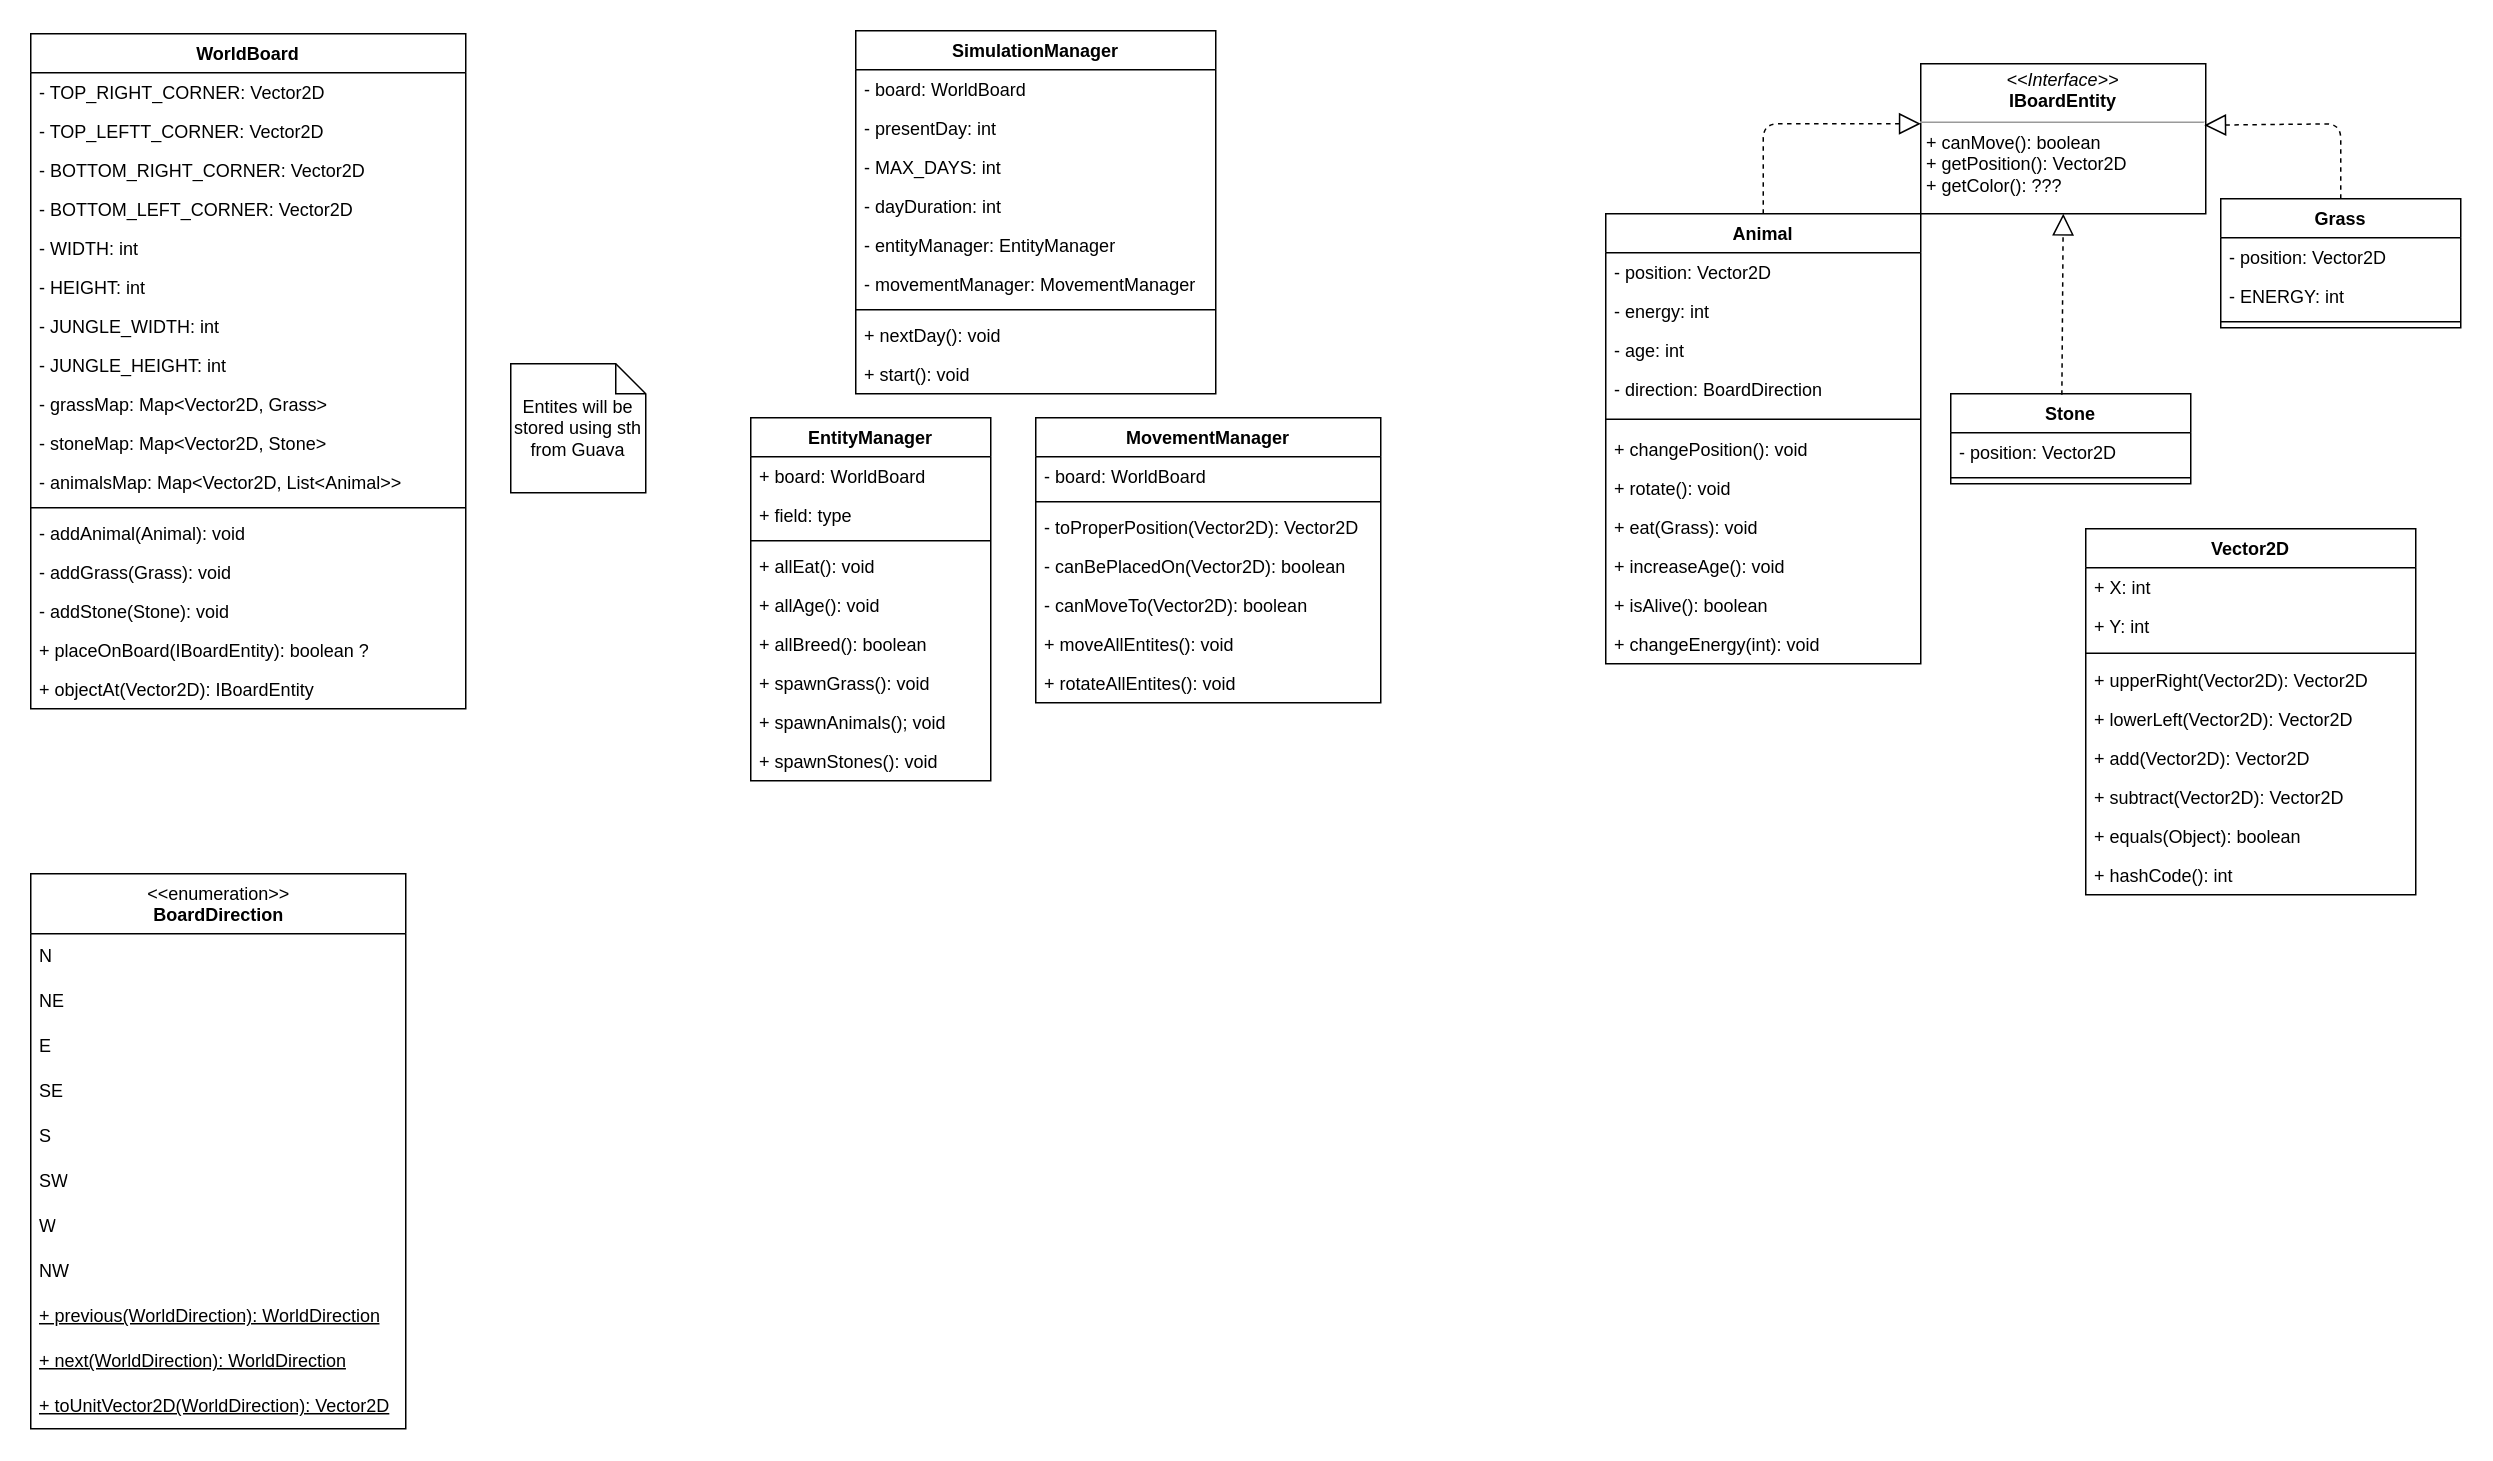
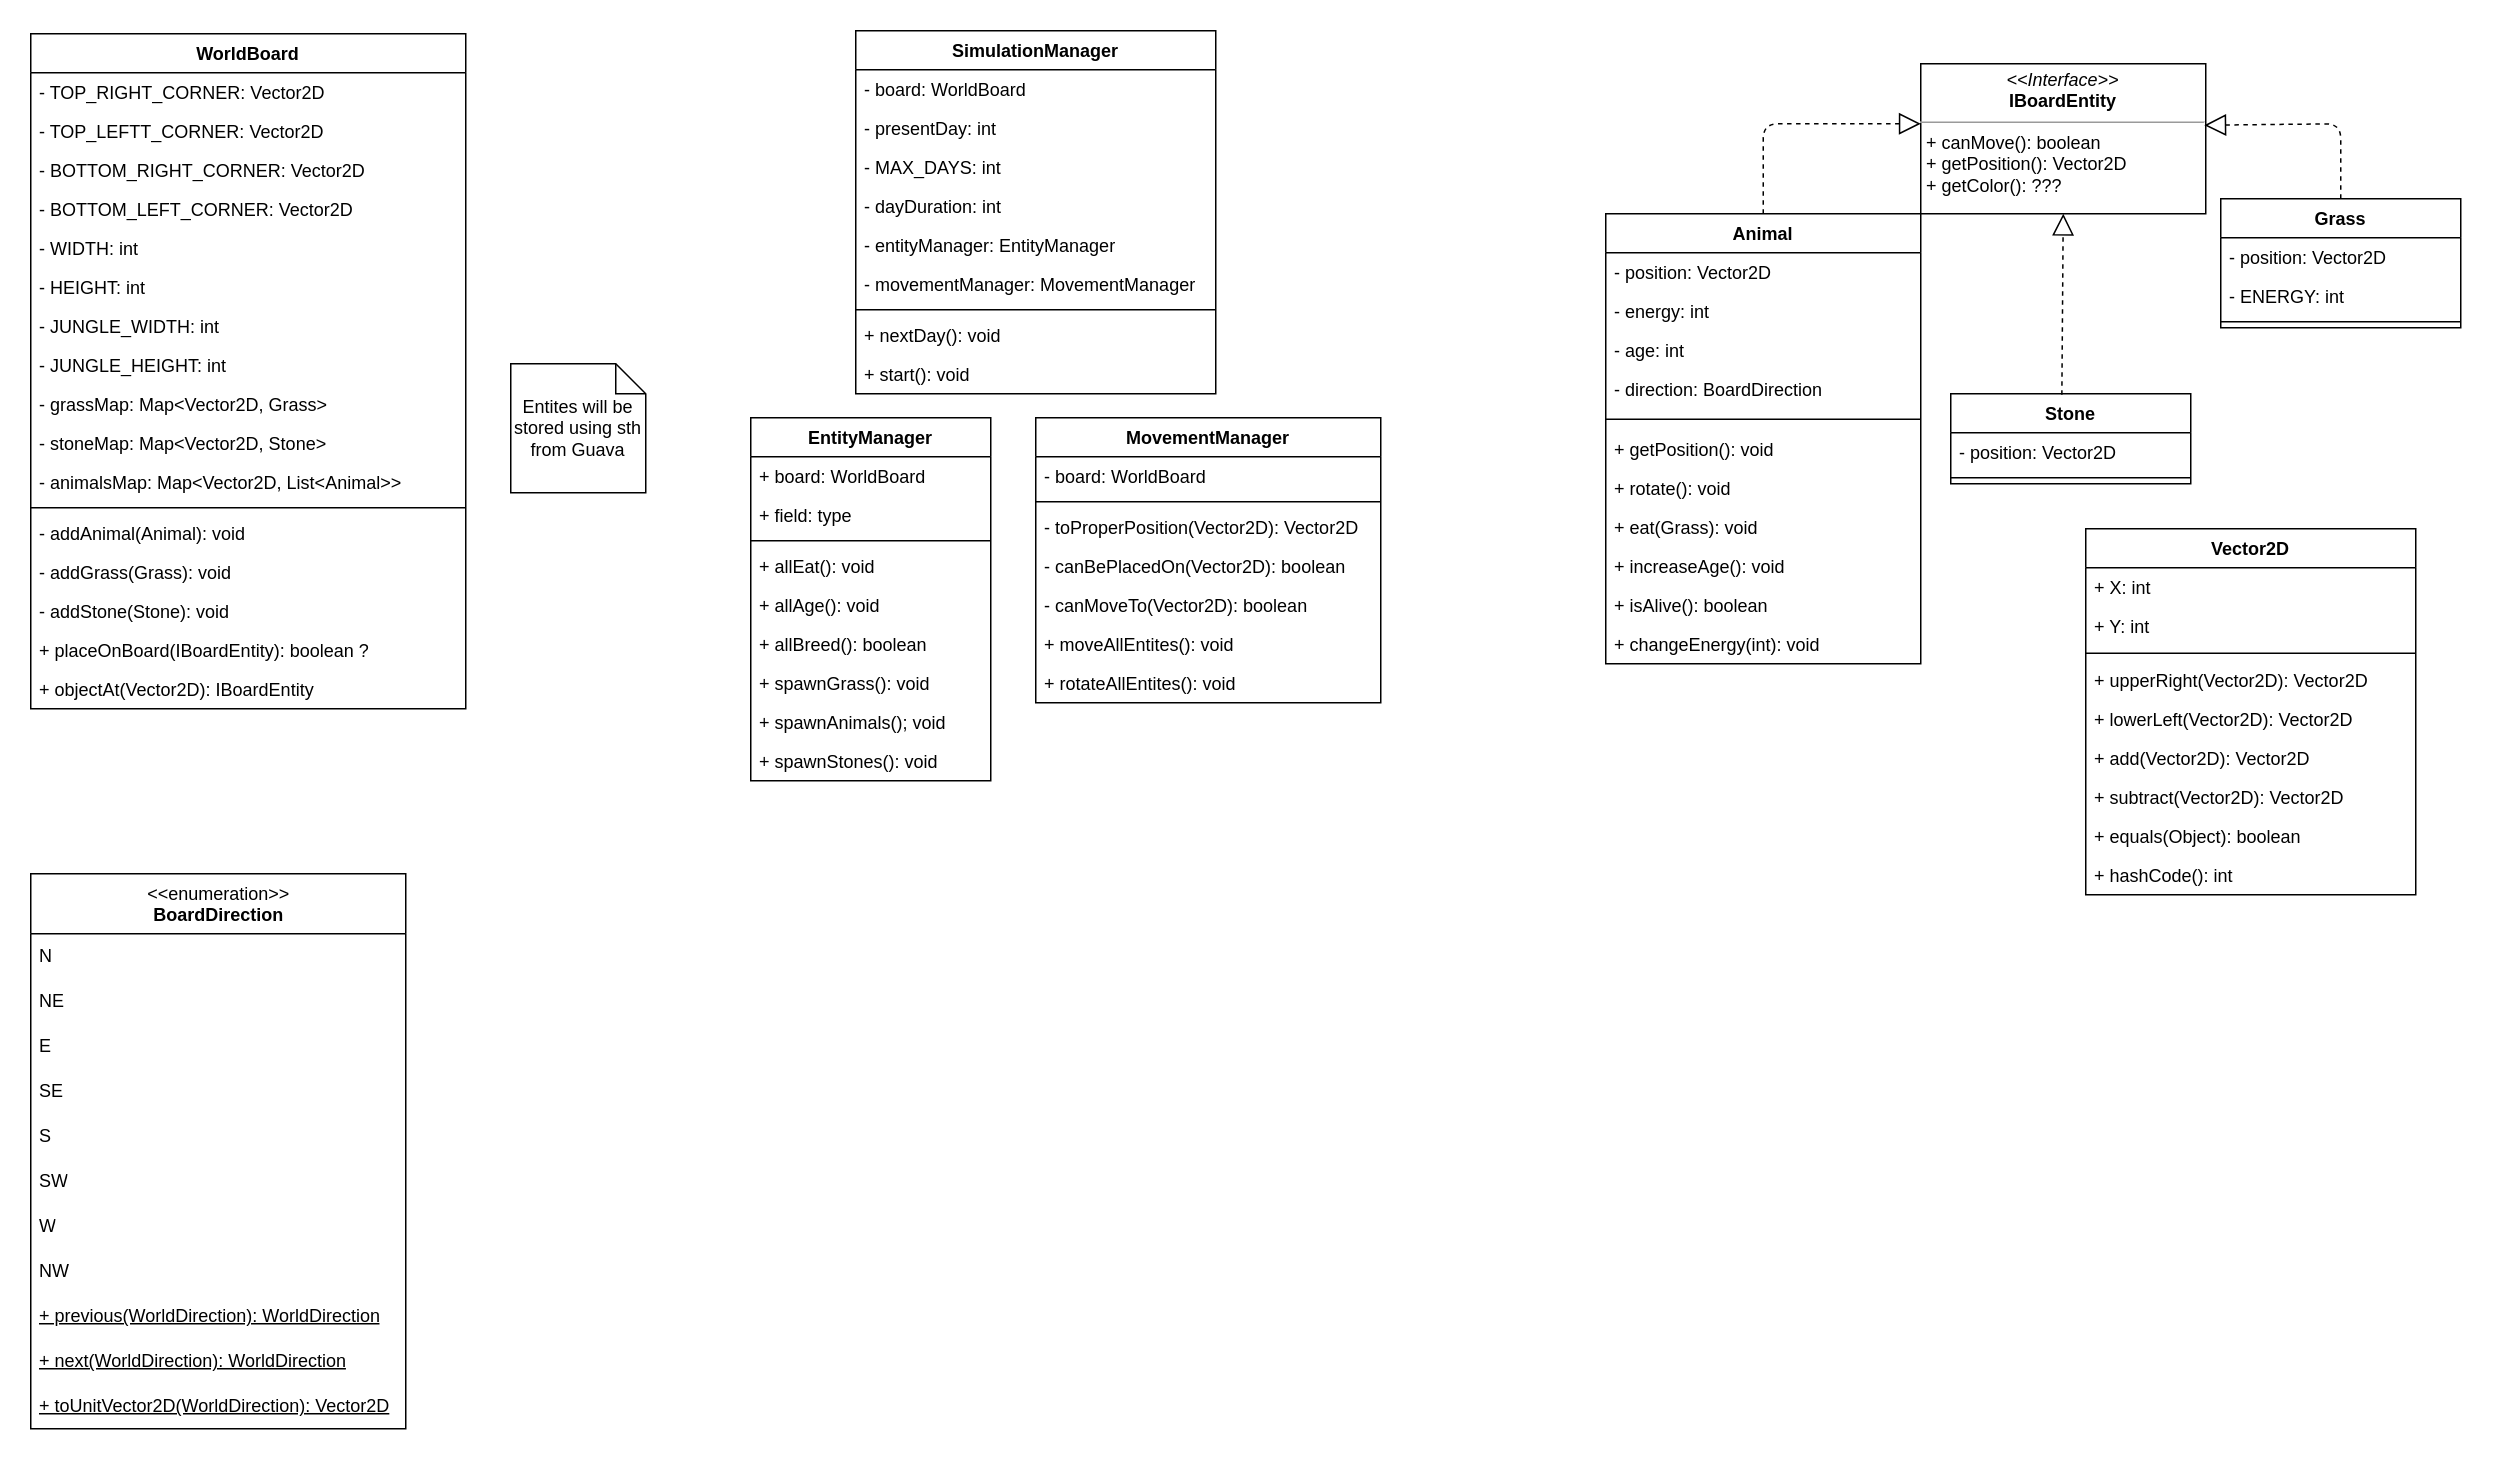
node "+ changePosition(): void": label "+ changePosition(): void" -> "+ getPosition(): void"
